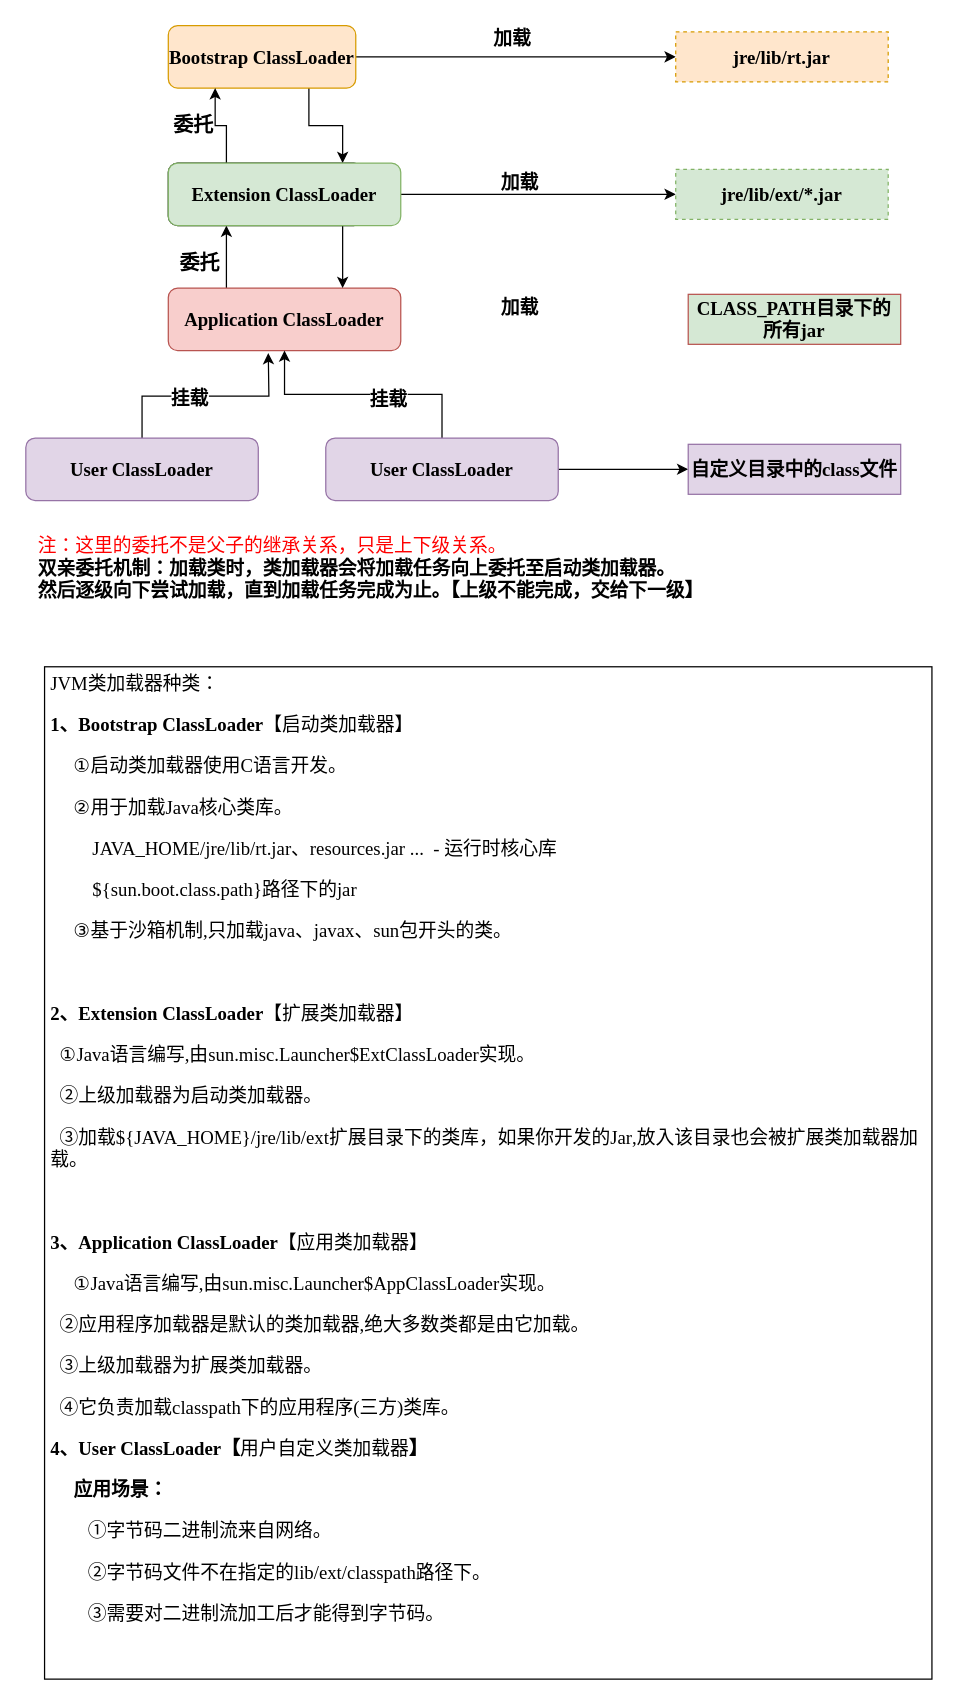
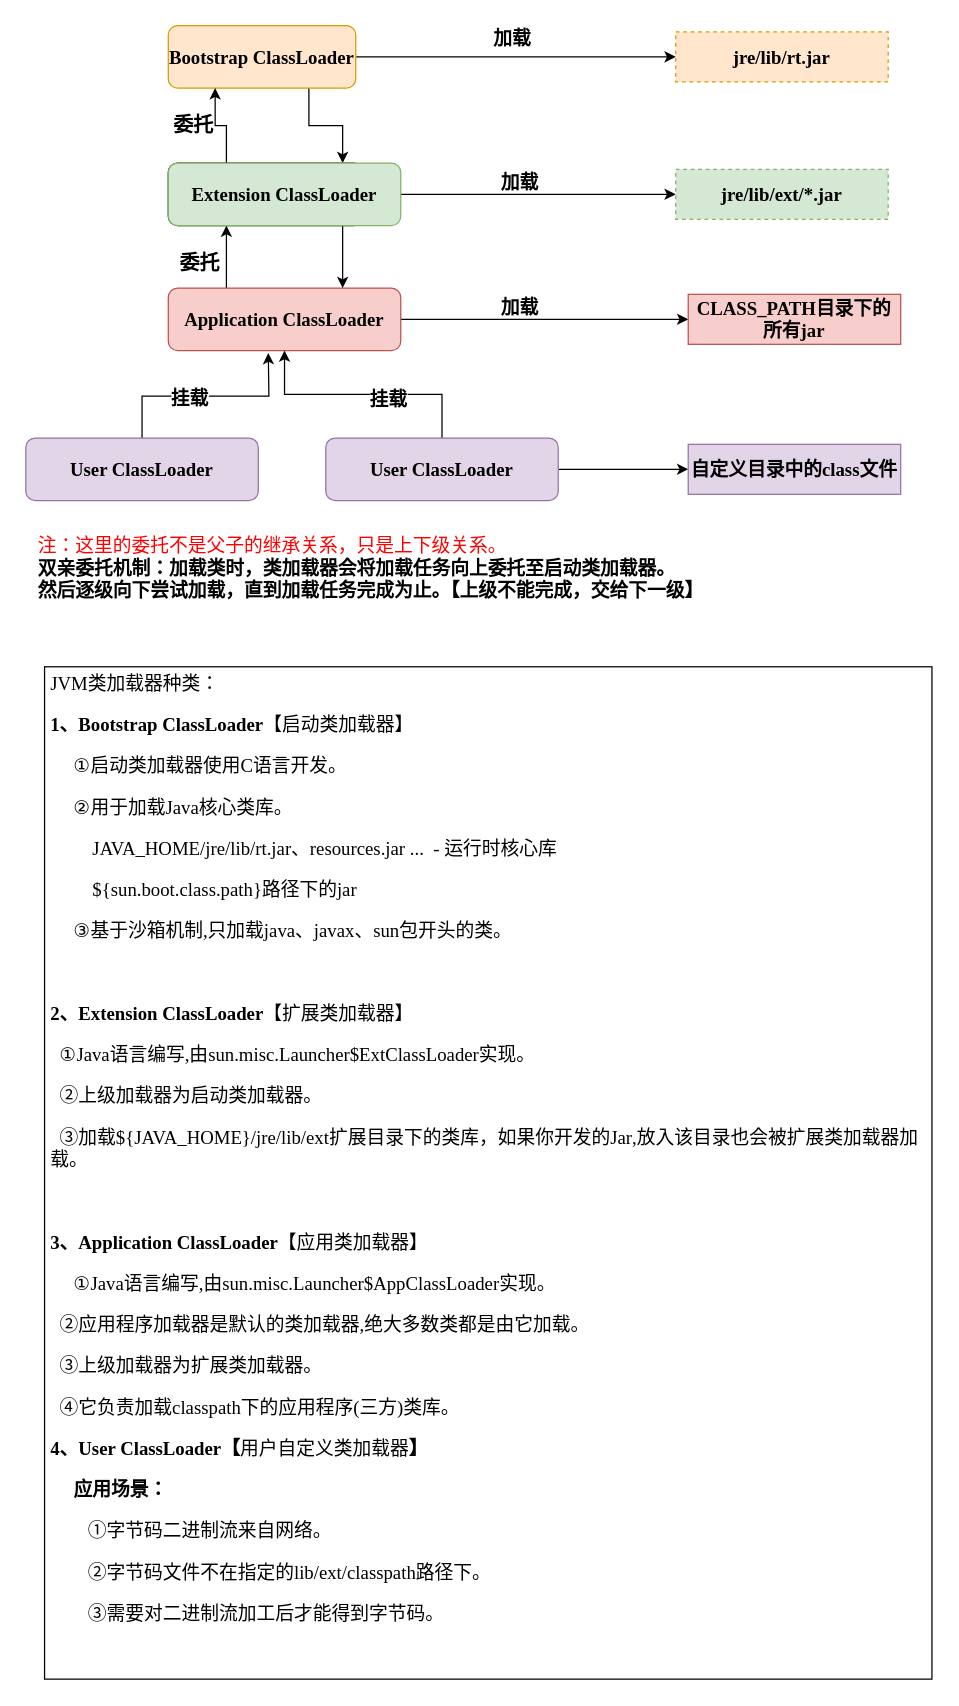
edge "Application ClassLoader" -> "CLASS_PATH目录下的所有jar": added
node "CLASS_PATH目录下的所有jar": fillcolor #d5e8d4 -> #f8cecc
